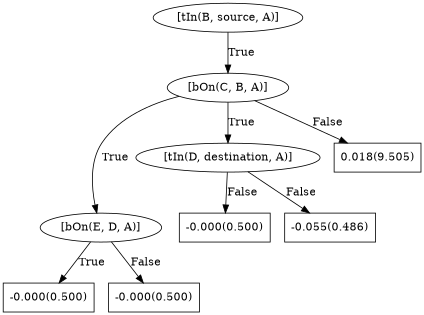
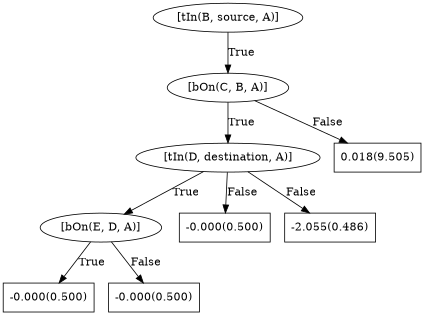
edge "[bOn(C, B, A)]" -> "[bOn(E, D, A)]": now "[tIn(D, destination, A)]" -> "[bOn(E, D, A)]"
node "-0.055(0.486)": label "-0.055(0.486)" -> "-2.055(0.486)"
